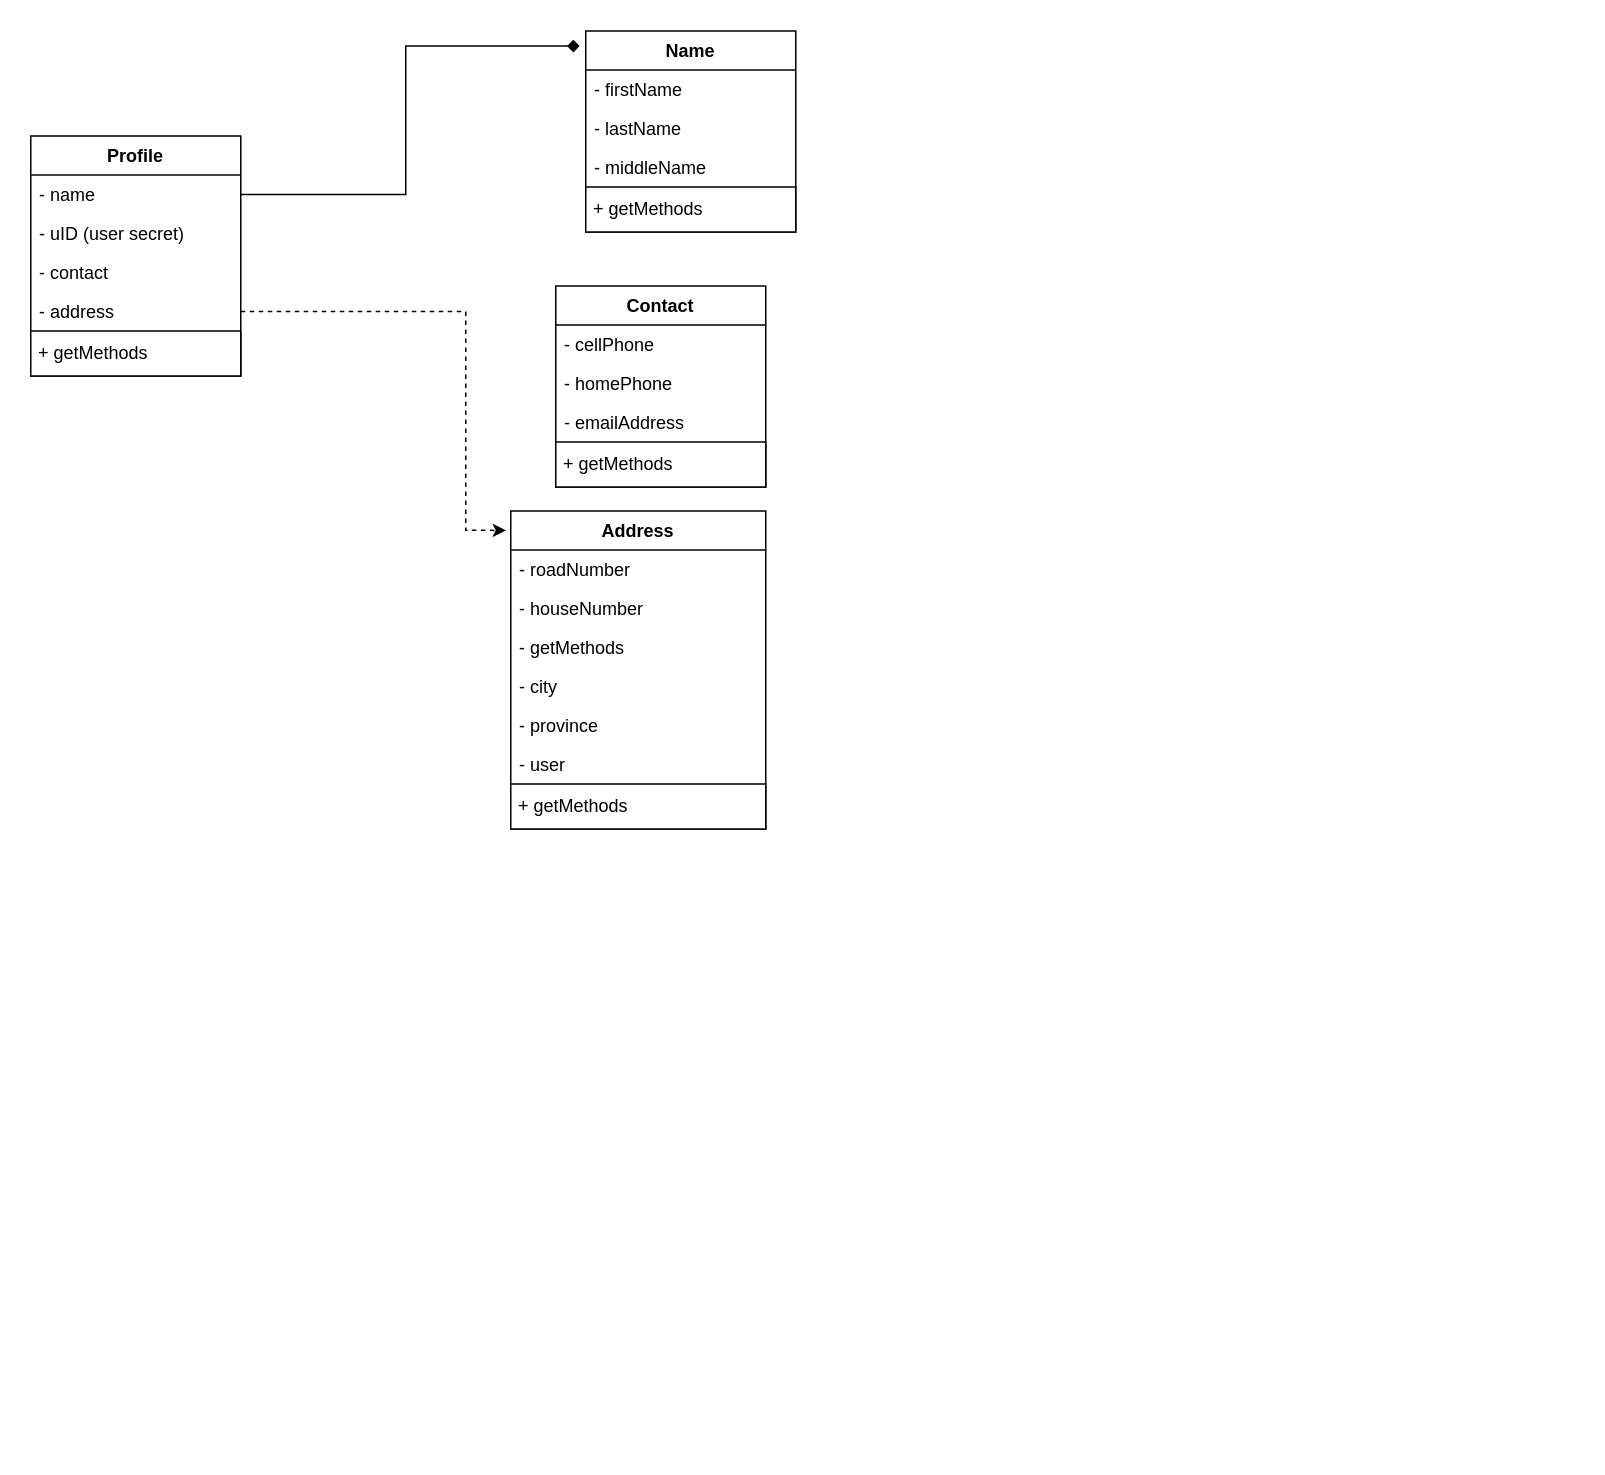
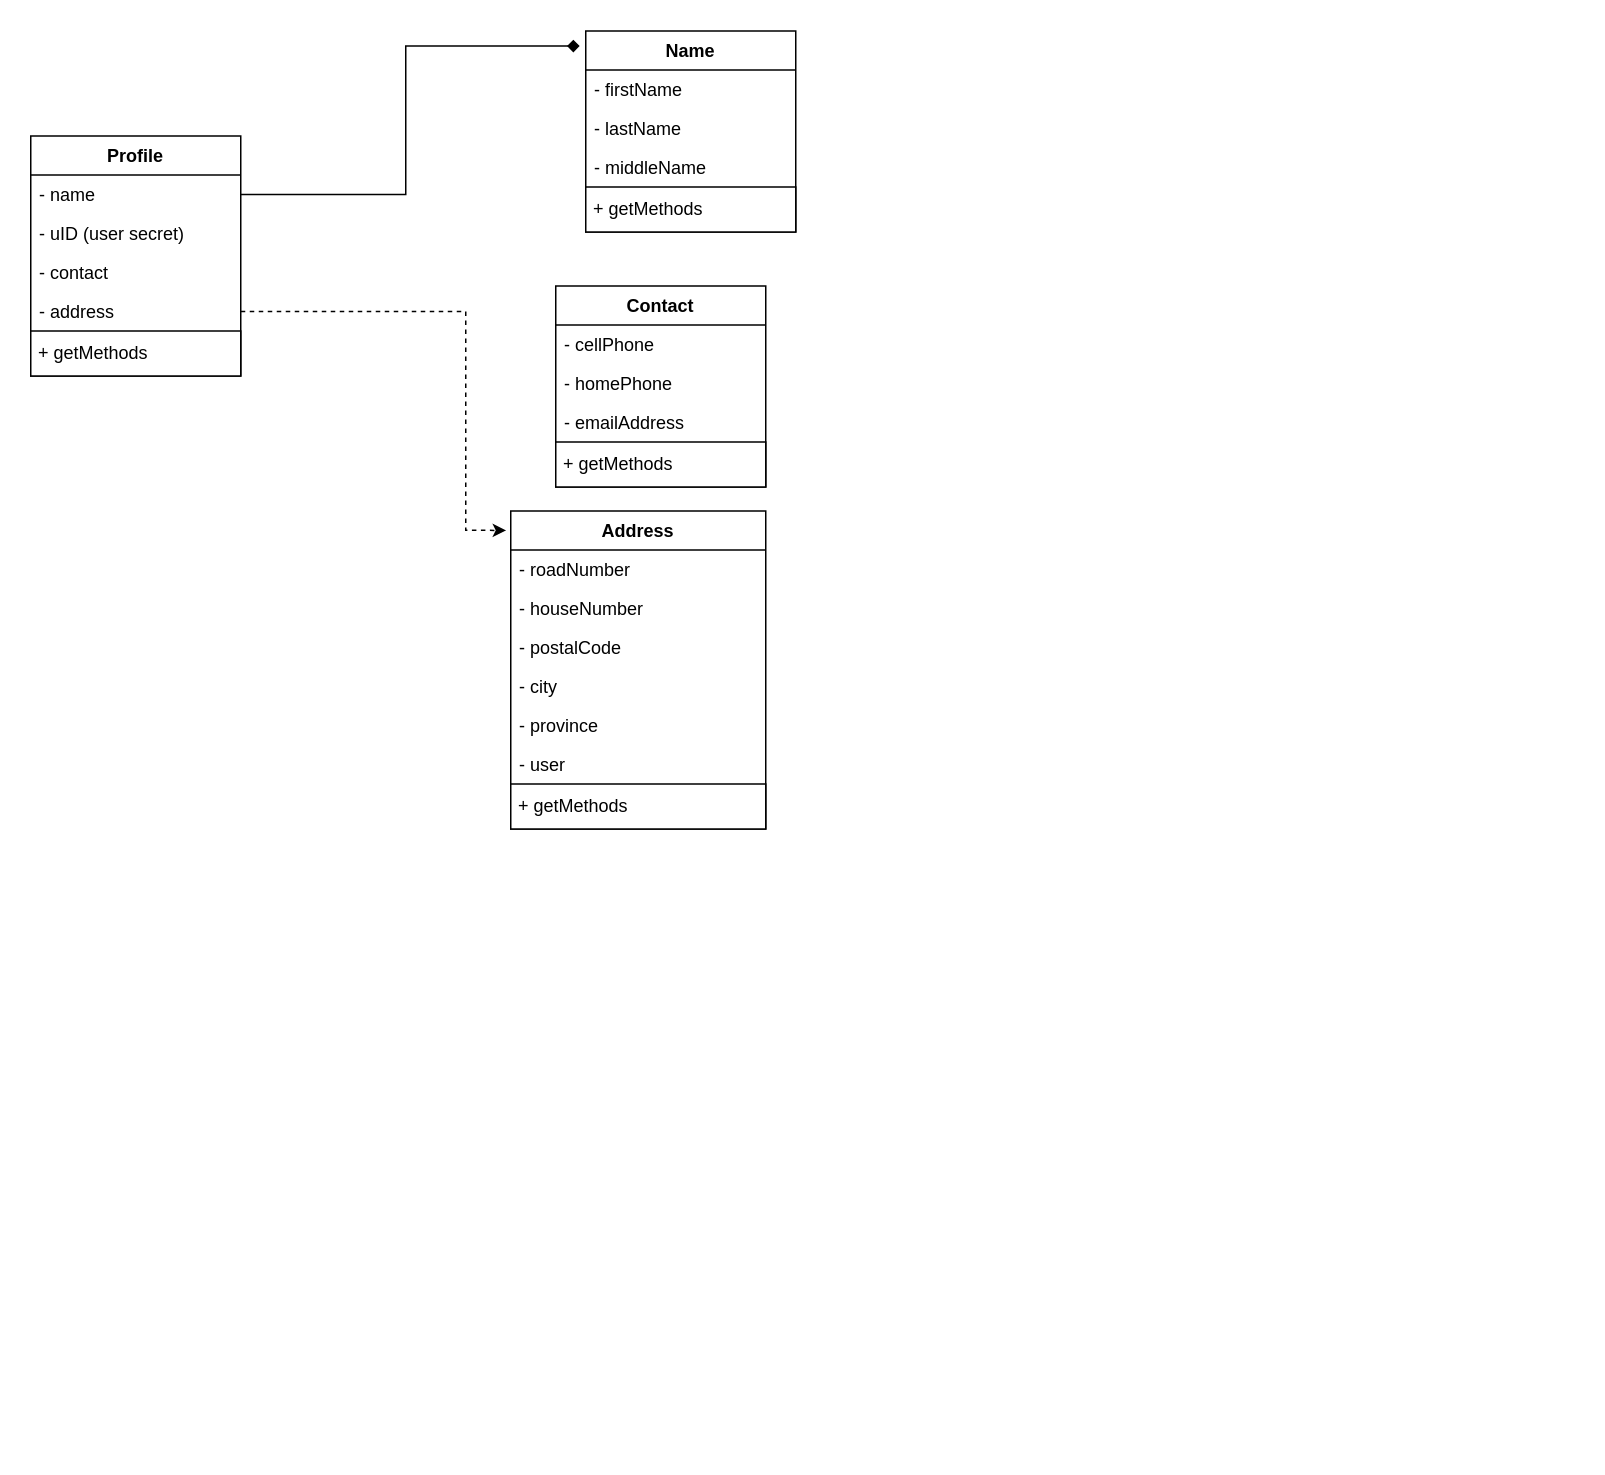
node "- getMethods": label "- getMethods" -> "- postalCode"
